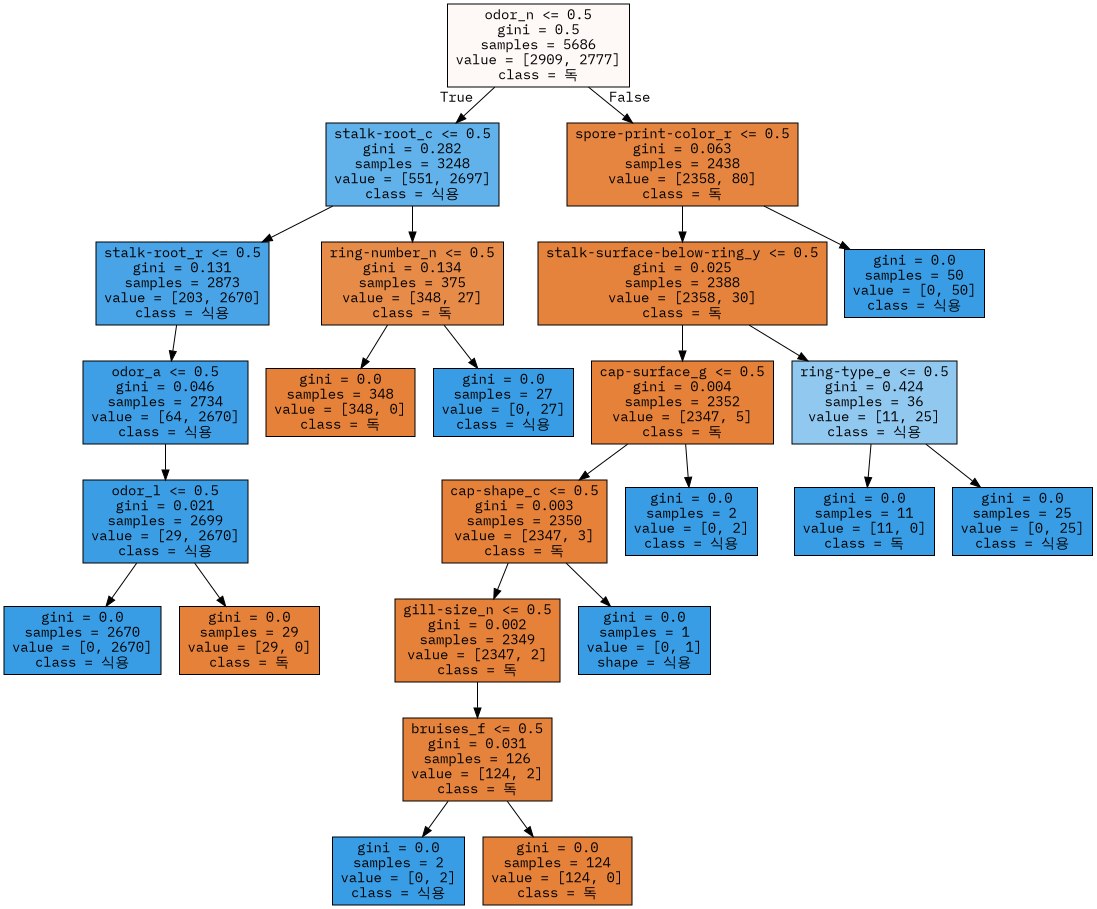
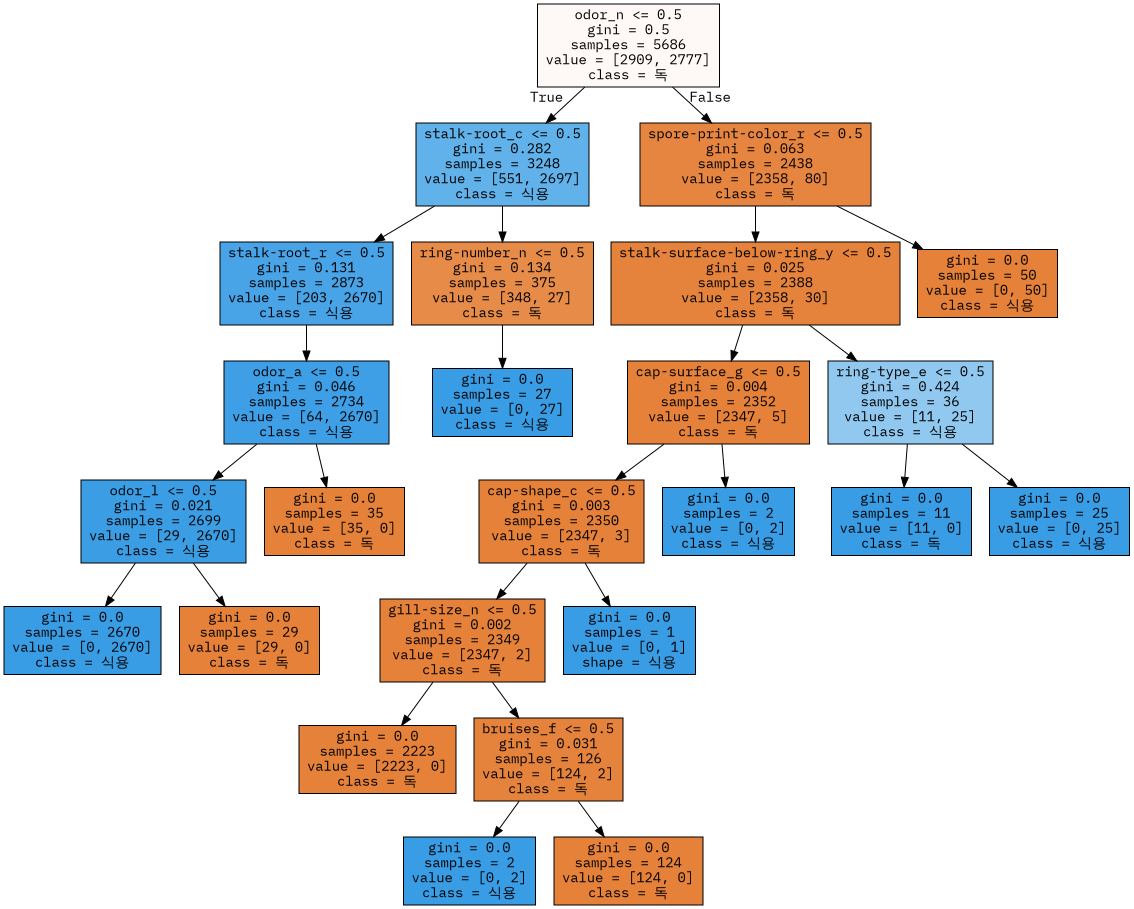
node "gini = 0.0 samples = 50 value = [0, 50] class = 식용": fillcolor #399de5 -> #e58139
node "gini = 0.0 samples = 348 value = [348, 0] class = 독": removed
node "gini = 0.0 samples = 35 value = [35, 0] class = 독": added
node "gini = 0.0 samples = 2223 value = [2223, 0] class = 독": added
